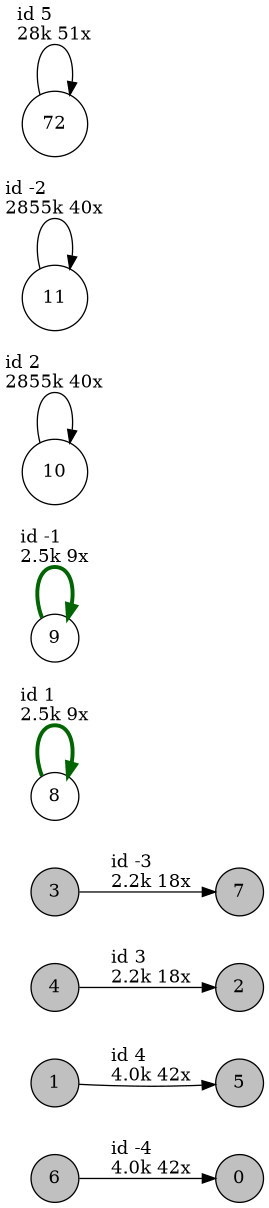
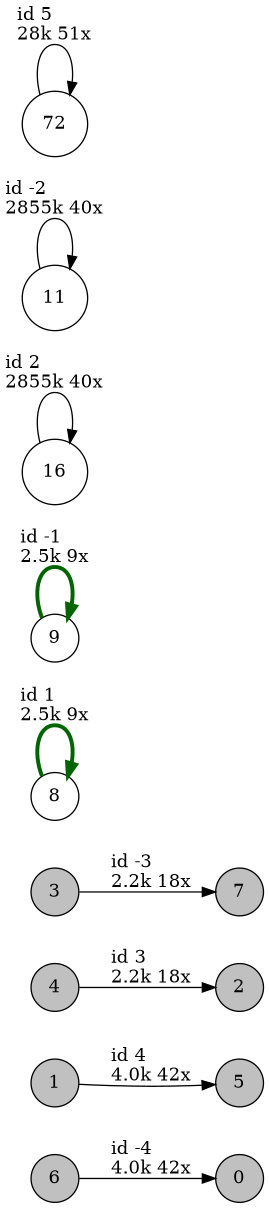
node "10": label "10" -> "16"
